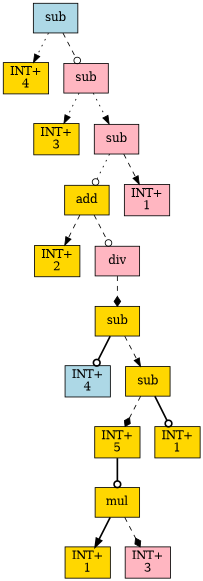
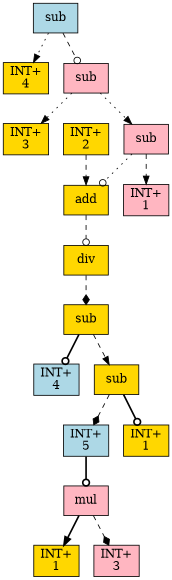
edge "add" -> "INT+ 2": reversed
node "div": fillcolor lightpink -> gold
node "INT+ 5": fillcolor gold -> lightblue
node "mul": fillcolor gold -> lightpink
